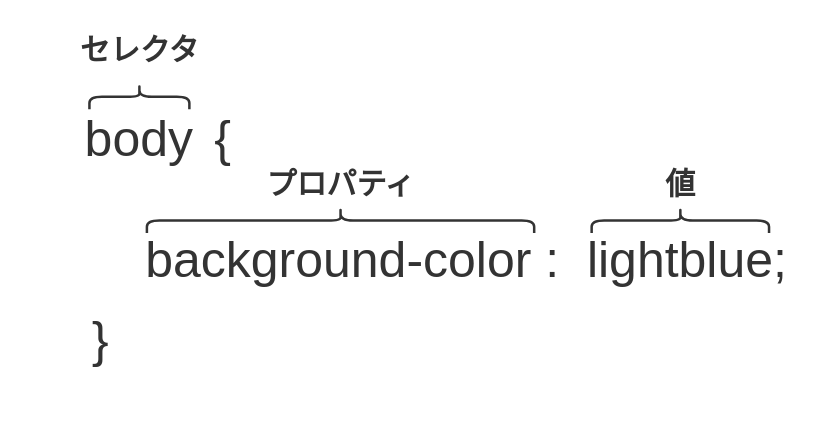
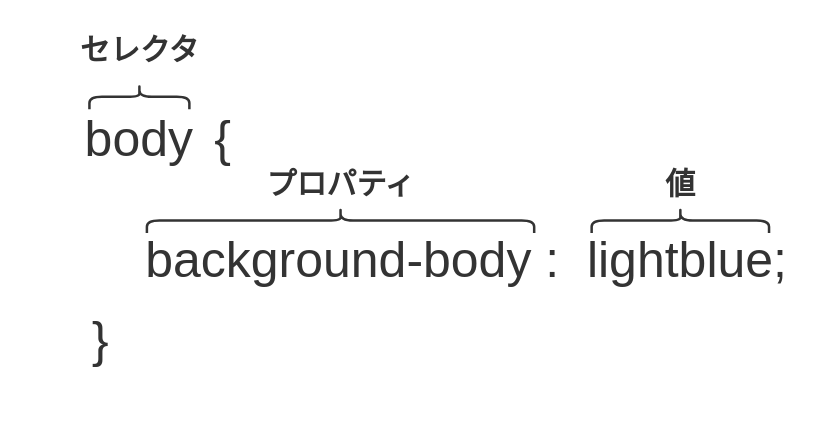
node "background-color : lightblue;": label "background-color : lightblue;" -> "background-body : lightblue;"
